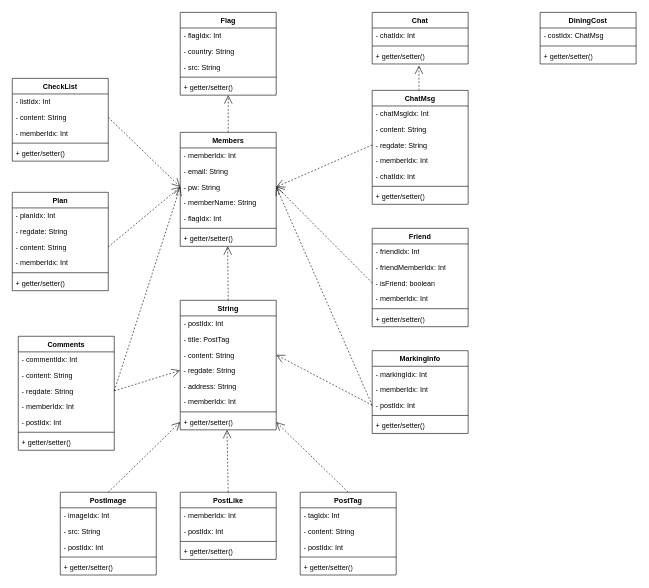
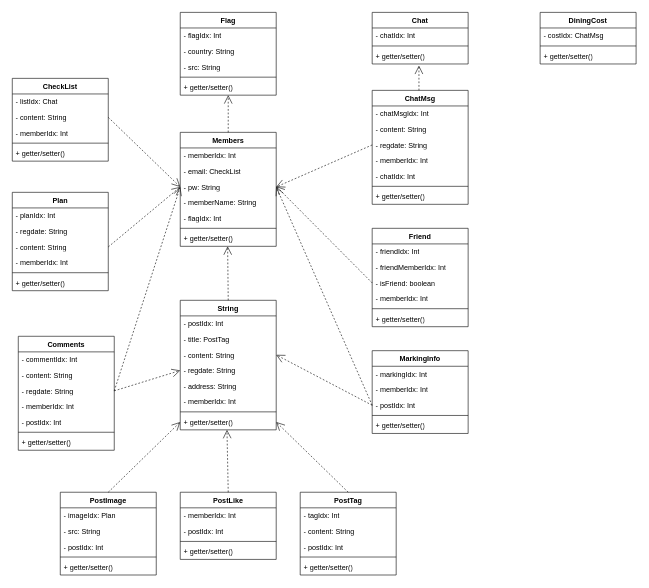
node "- listIdx: Int": label "- listIdx: Int" -> "- listIdx: Chat"
node "- email: String": label "- email: String" -> "- email: CheckList"
node "- imageIdx: Int": label "- imageIdx: Int" -> "- imageIdx: Plan"
